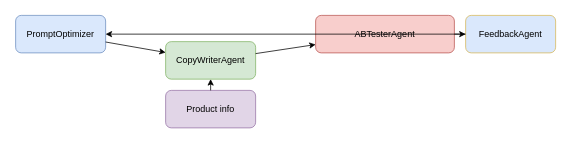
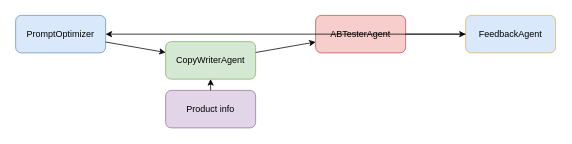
node "ABTesterAgent": size 139x38 -> 90x38
